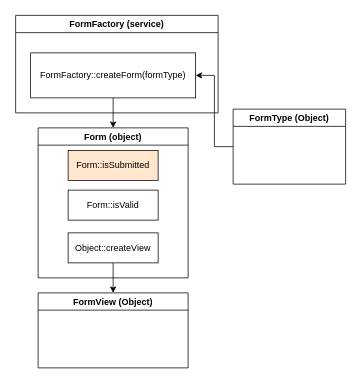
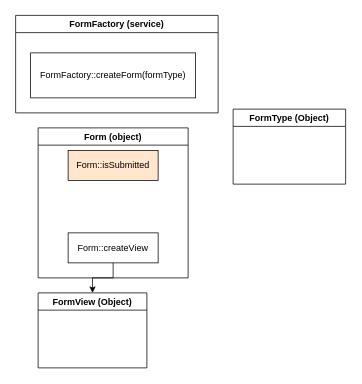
edge "FormType (Object)" -> "FormFactory::createForm(formType)": removed
edge "FormFactory::createForm(formType)" -> "Form (object)": removed
node "Form::isValid": removed
node "Object::createView": label "Object::createView" -> "Form::createView"
node "FormView (Object)": size 150x75 -> 109x75
